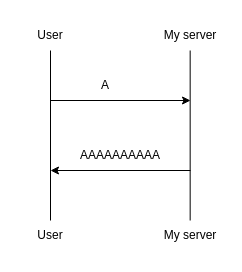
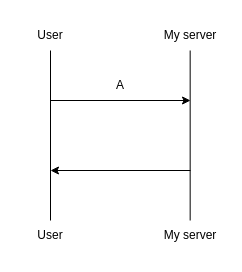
node "A": moved (106, 86) -> (121, 86)
node "AAAAAAAAAA": removed
